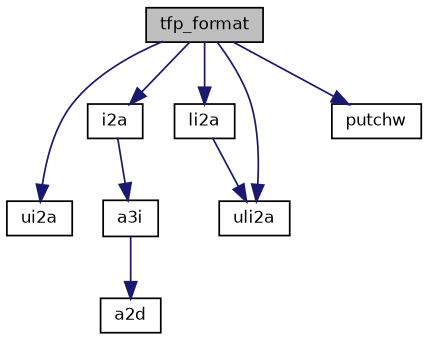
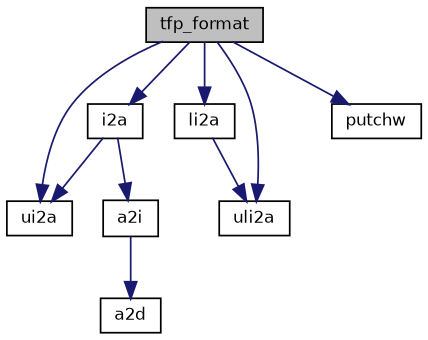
edge "i2a" -> "ui2a": added
node "a3i": label "a3i" -> "a2i"
